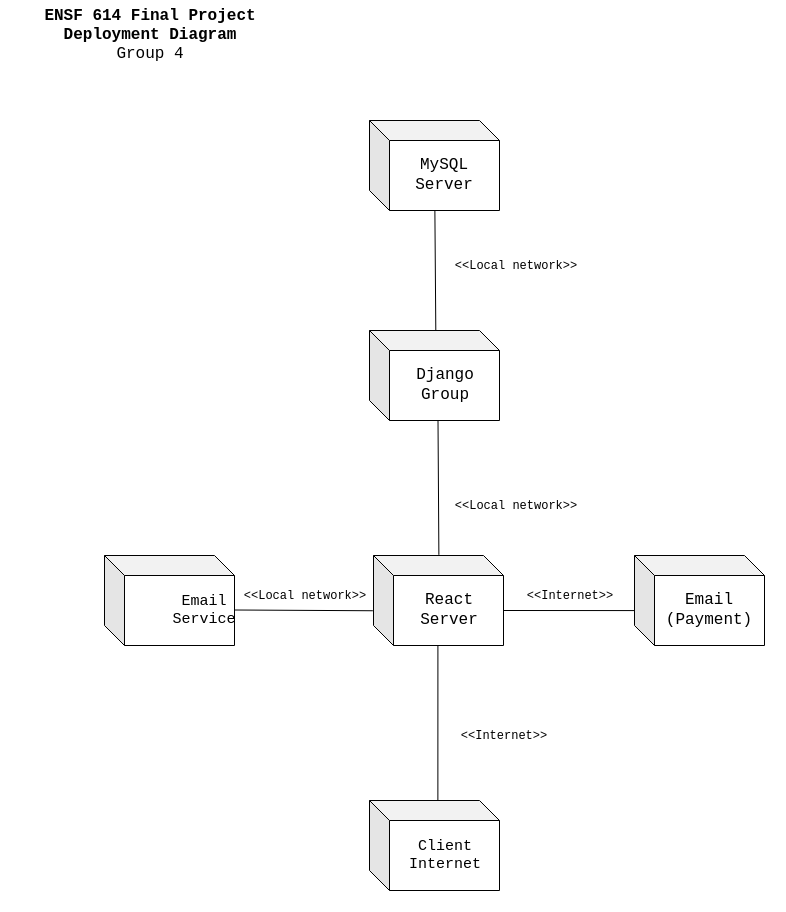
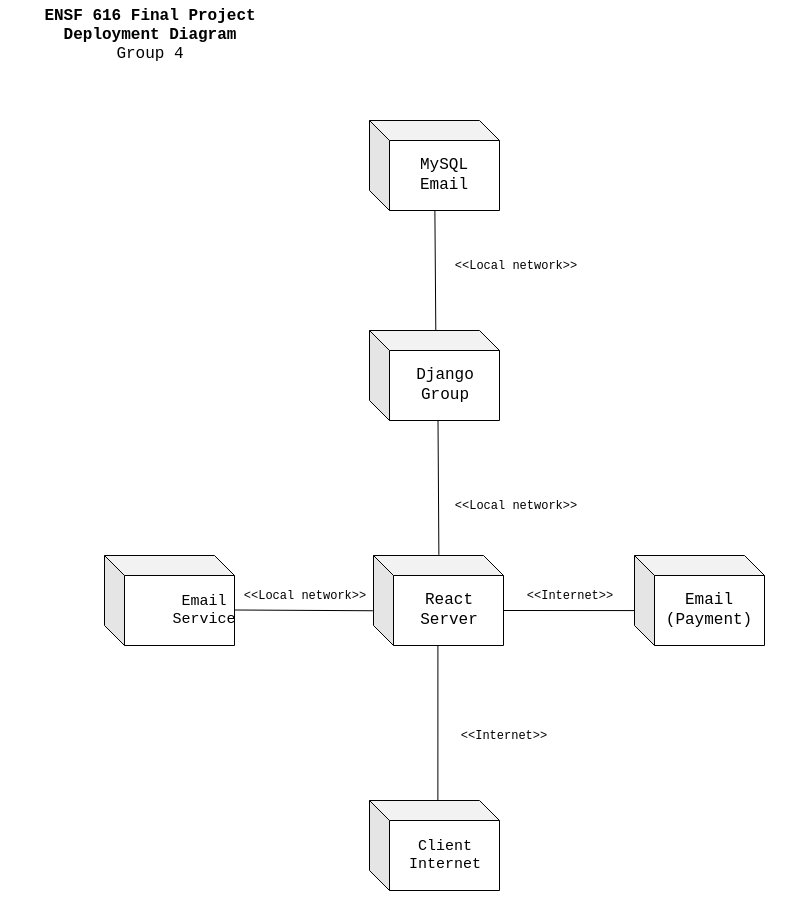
node "ENSF 614 Final Project Deployment Diagram Group 4": label "ENSF 614 Final Project Deployment Diagram Group 4" -> "ENSF 616 Final Project Deployment Diagram Group 4"
node "MySQL Server": label "MySQL Server" -> "MySQL Email"
